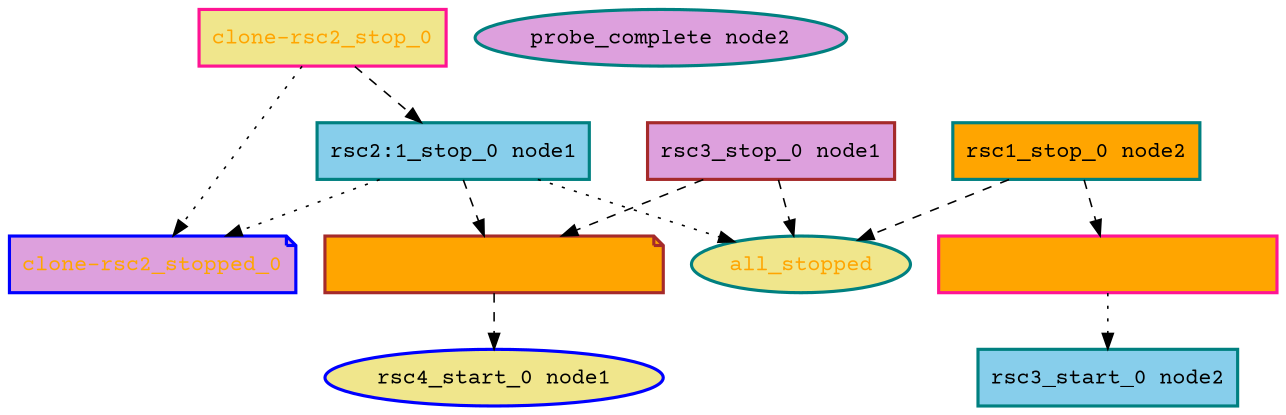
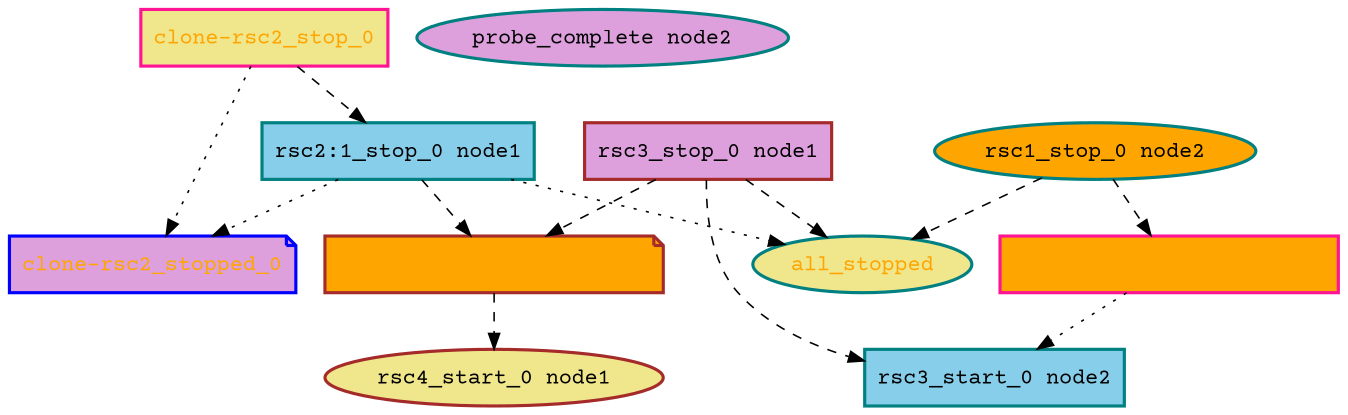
node "rsc1_stop_0 node2": shape box -> ellipse
edge "rsc3_stop_0 node1" -> "rsc3_start_0 node2": added
node "rsc4_start_0 node1": color blue -> brown
